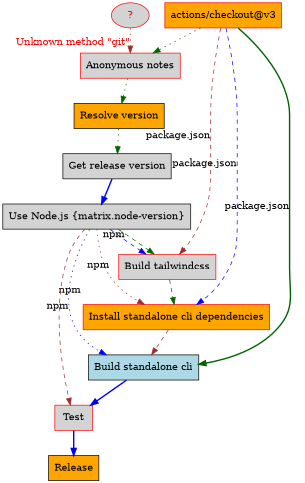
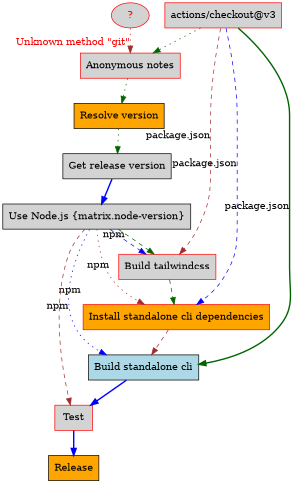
node "actions/checkout@v3": fillcolor orange -> lightgrey
